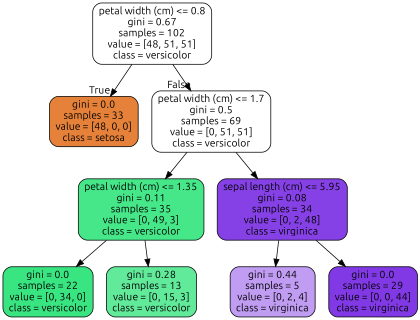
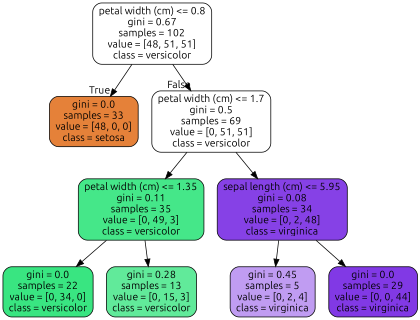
node "gini = 0.44 samples = 5 value = [0, 2, 4] class = virginica": label "gini = 0.44 samples = 5 value = [0, 2, 4] class = virginica" -> "gini = 0.45 samples = 5 value = [0, 2, 4] class = virginica"
